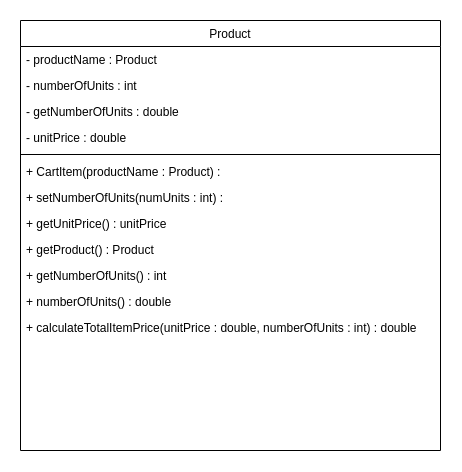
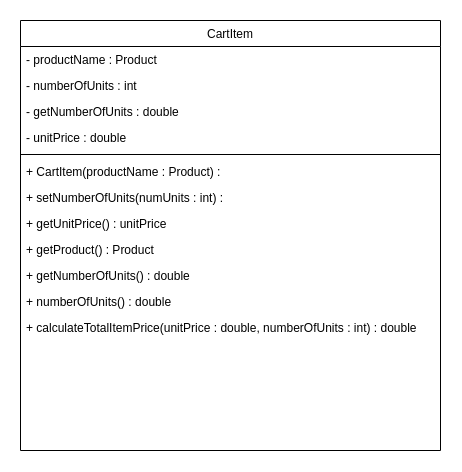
node "Product": label "Product" -> "CartItem"
node "+ getNumberOfUnits() : int": label "+ getNumberOfUnits() : int" -> "+ getNumberOfUnits() : double"
